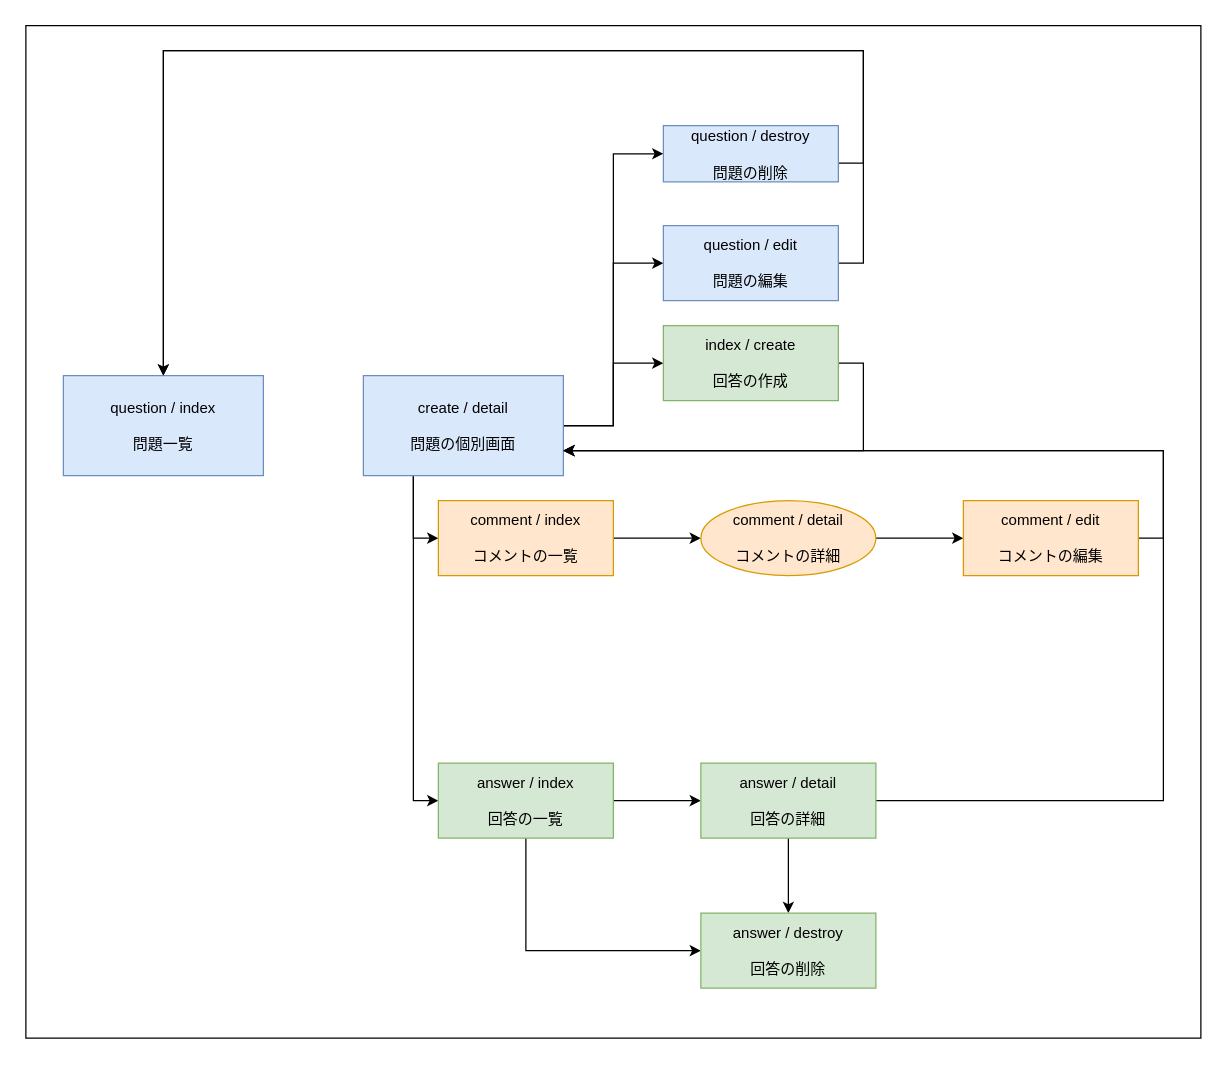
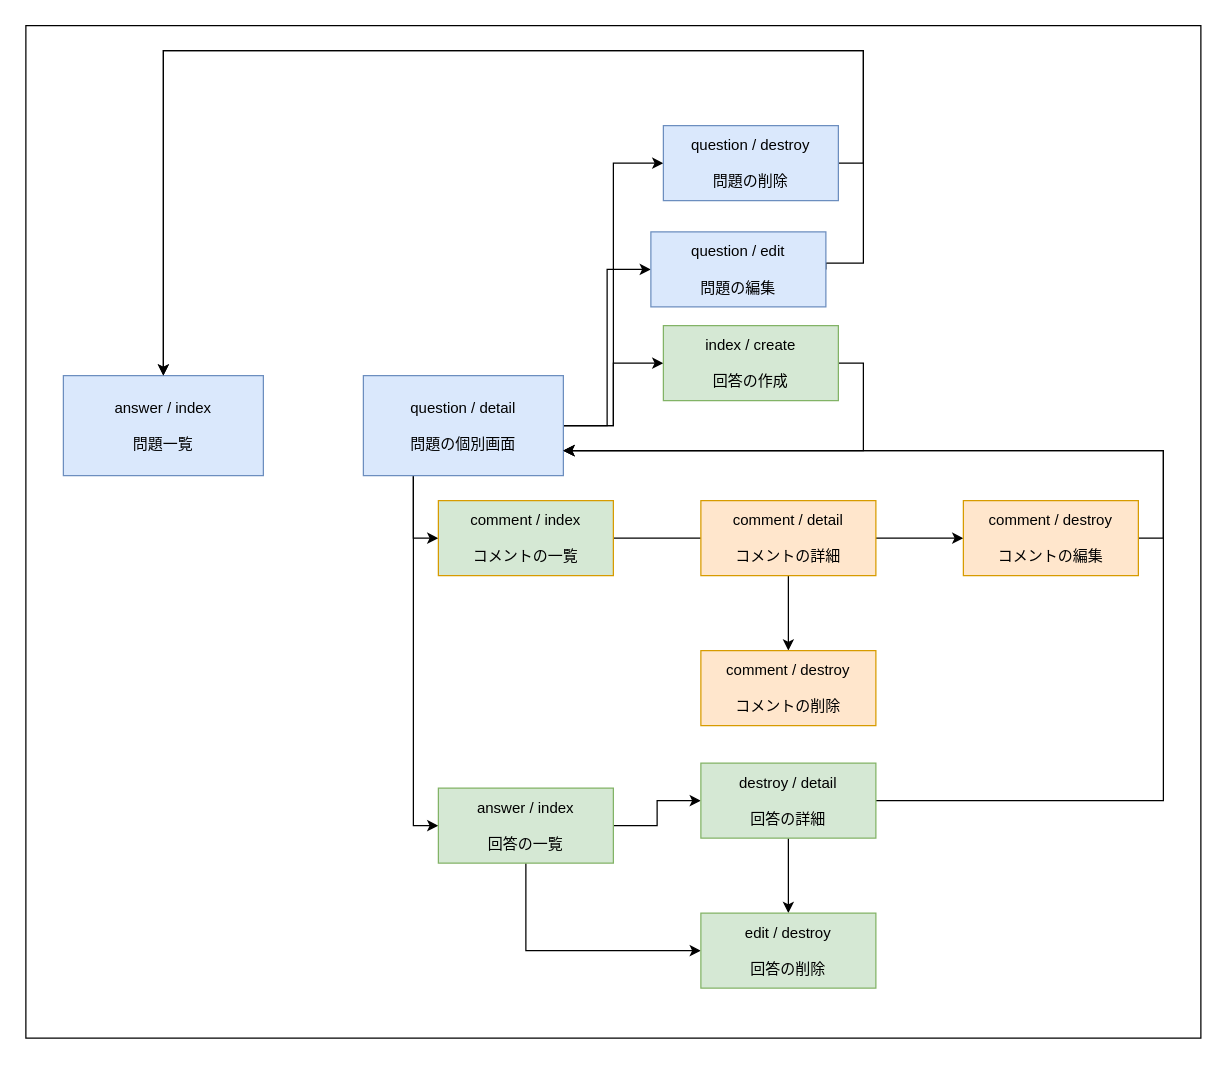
node "question / destroy 問題の削除": size 175x56 -> 175x75
node "question / edit 問題の編集": moved (751, 263) -> (738, 269)
node "question / index 問題一覧": label "question / index 問題一覧" -> "answer / index 問題一覧"
node "create / detail 問題の個別画面": label "create / detail 問題の個別画面" -> "question / detail 問題の個別画面"
node "comment / index コメントの一覧": fillcolor #ffe6cc -> #d5e8d4
edge "comment / index コメントの一覧" -> "comment / detail コメントの詳細": arrowhead classic -> none
node "comment / detail コメントの詳細": shape ellipse -> rectangle
node "comment / edit コメントの編集": label "comment / edit コメントの編集" -> "comment / destroy コメントの編集"
edge "comment / detail コメントの詳細" -> "comment / destroy コメントの削除": added
node "comment / destroy コメントの削除": added
node "answer / index 回答の一覧": moved (526, 801) -> (526, 826)
node "answer / detail 回答の詳細": label "answer / detail 回答の詳細" -> "destroy / detail 回答の詳細"
node "answer / destroy 回答の削除": label "answer / destroy 回答の削除" -> "edit / destroy 回答の削除"
